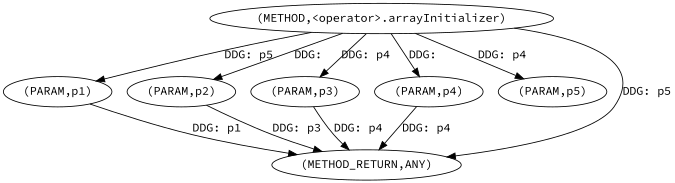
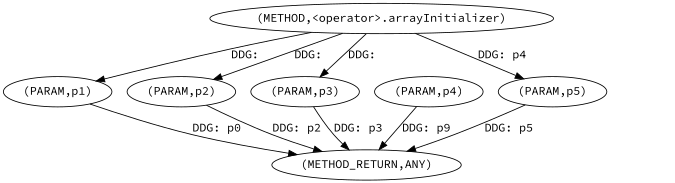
edge "(METHOD,<operator>.arrayInitializer)" -> "(PARAM,p4)": removed, label "DDG:"
edge "(METHOD,<operator>.arrayInitializer)" -> "(PARAM,p1)": label "DDG: p5" -> "DDG: "
edge "(METHOD,<operator>.arrayInitializer)" -> "(PARAM,p3)": label "DDG: p4" -> "DDG: "
edge "(METHOD,<operator>.arrayInitializer)" -> "(METHOD_RETURN,ANY)": now "(PARAM,p5)" -> "(METHOD_RETURN,ANY)"
edge "(PARAM,p1)" -> "(METHOD_RETURN,ANY)": label "DDG: p1" -> "DDG: p0"
edge "(PARAM,p2)" -> "(METHOD_RETURN,ANY)": label "DDG: p3" -> "DDG: p2"
edge "(PARAM,p3)" -> "(METHOD_RETURN,ANY)": label "DDG: p4" -> "DDG: p3"
edge "(PARAM,p4)" -> "(METHOD_RETURN,ANY)": label "DDG: p4" -> "DDG: p9"
